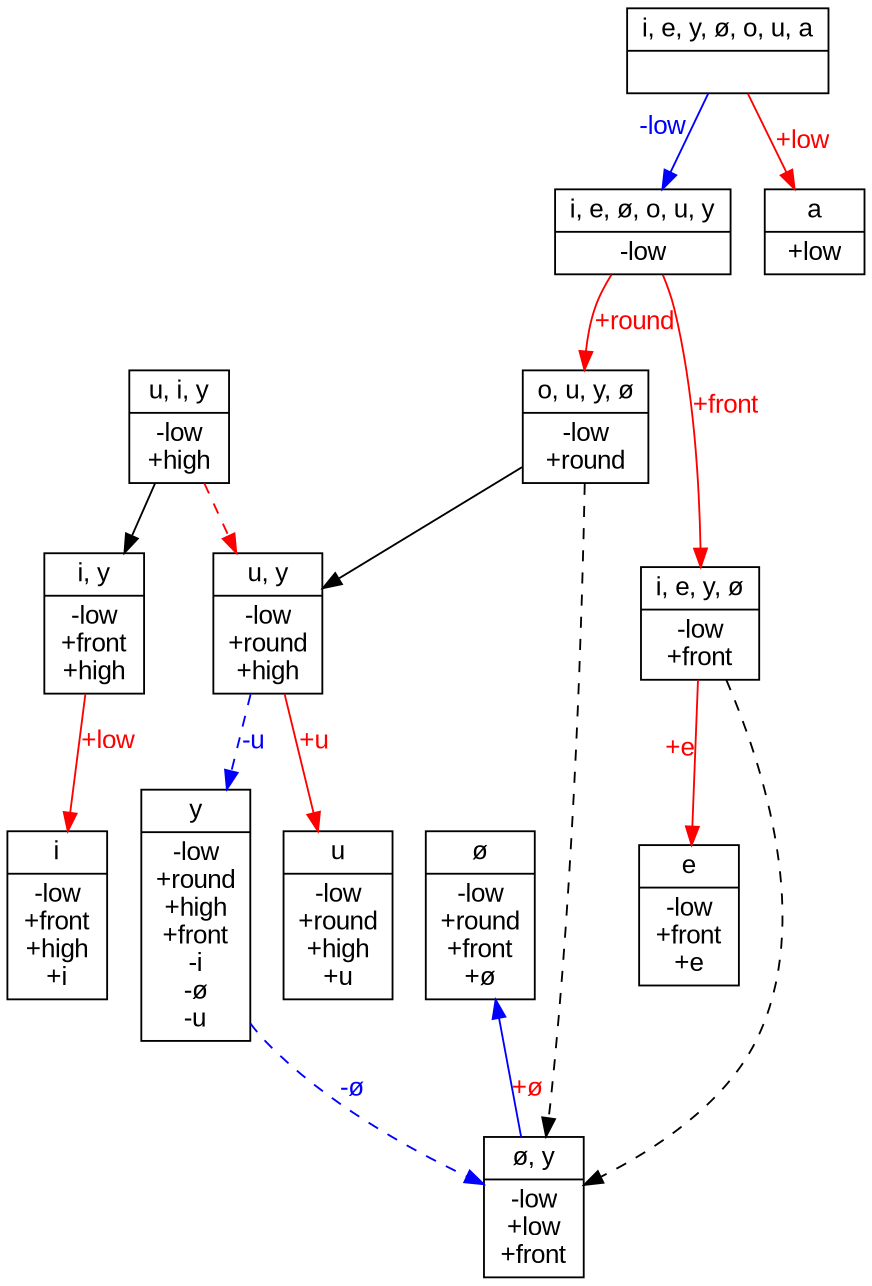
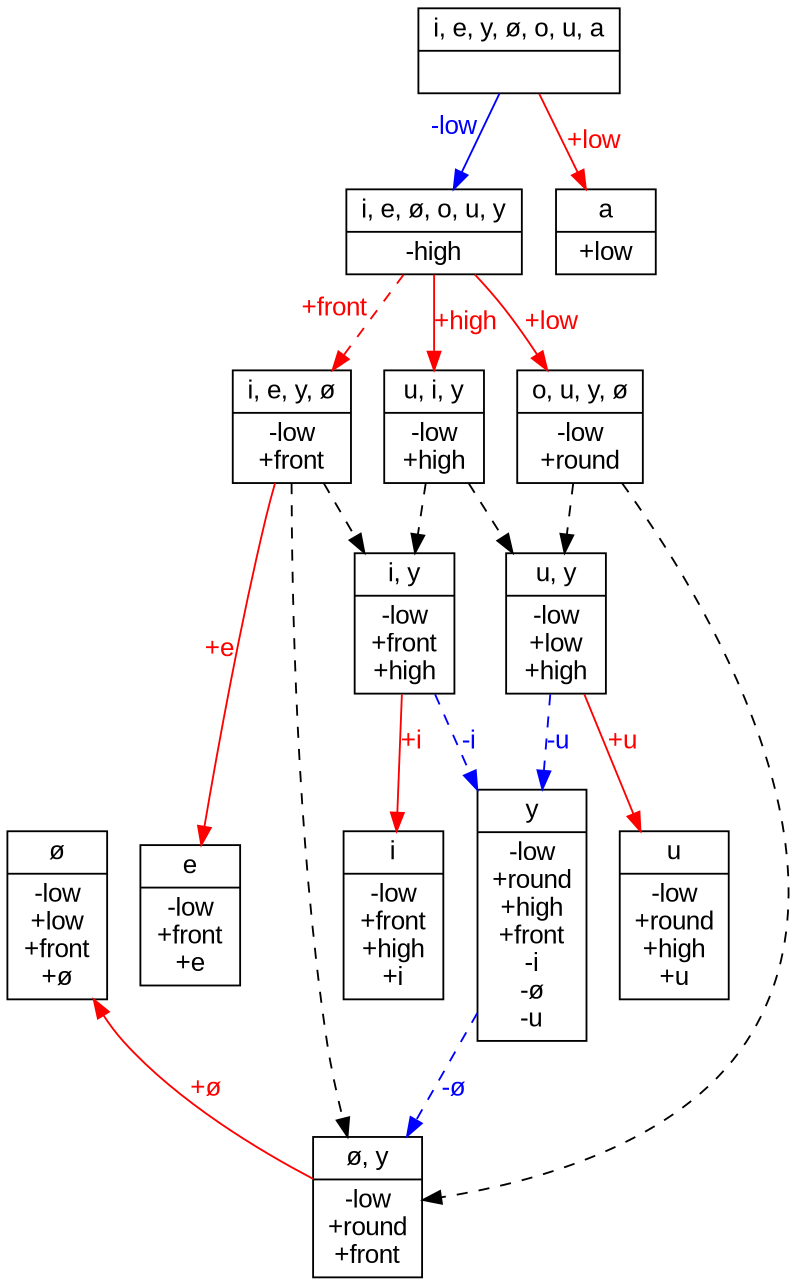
node "i, e, ø, o, u, y": text "-low" -> "-high"
edge "i, e, ø, o, u, y" -> "u, i, y": added, label "+high"
edge "i, e, ø, o, u, y" -> "o, u, y, ø": label "+round" -> "+low"
edge "i, e, ø, o, u, y" -> "i, e, y, ø": style solid -> dashed
edge "u, i, y" -> "i, y": style solid -> dashed
edge "u, i, y" -> "u, y": color red -> black
edge "i, e, y, ø" -> "i, y": added
edge "o, u, y, ø" -> "u, y": style solid -> dashed
node "u, y": text "+round" -> "+low"
edge "i, y" -> "y": added, label "-i"
edge "i, y" -> "i": label "+low" -> "+i"
node "ø": text "+round" -> "+low"
edge "ø, y" -> "ø": color blue -> red
node "ø, y": text "+low" -> "+round"
